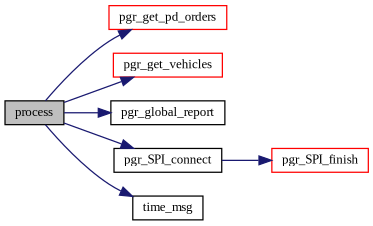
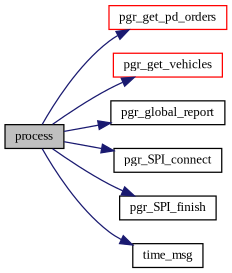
edge "pgr_SPI_connect" -> "pgr_SPI_finish": now "process" -> "pgr_SPI_finish"
node "pgr_SPI_finish": color red -> black
